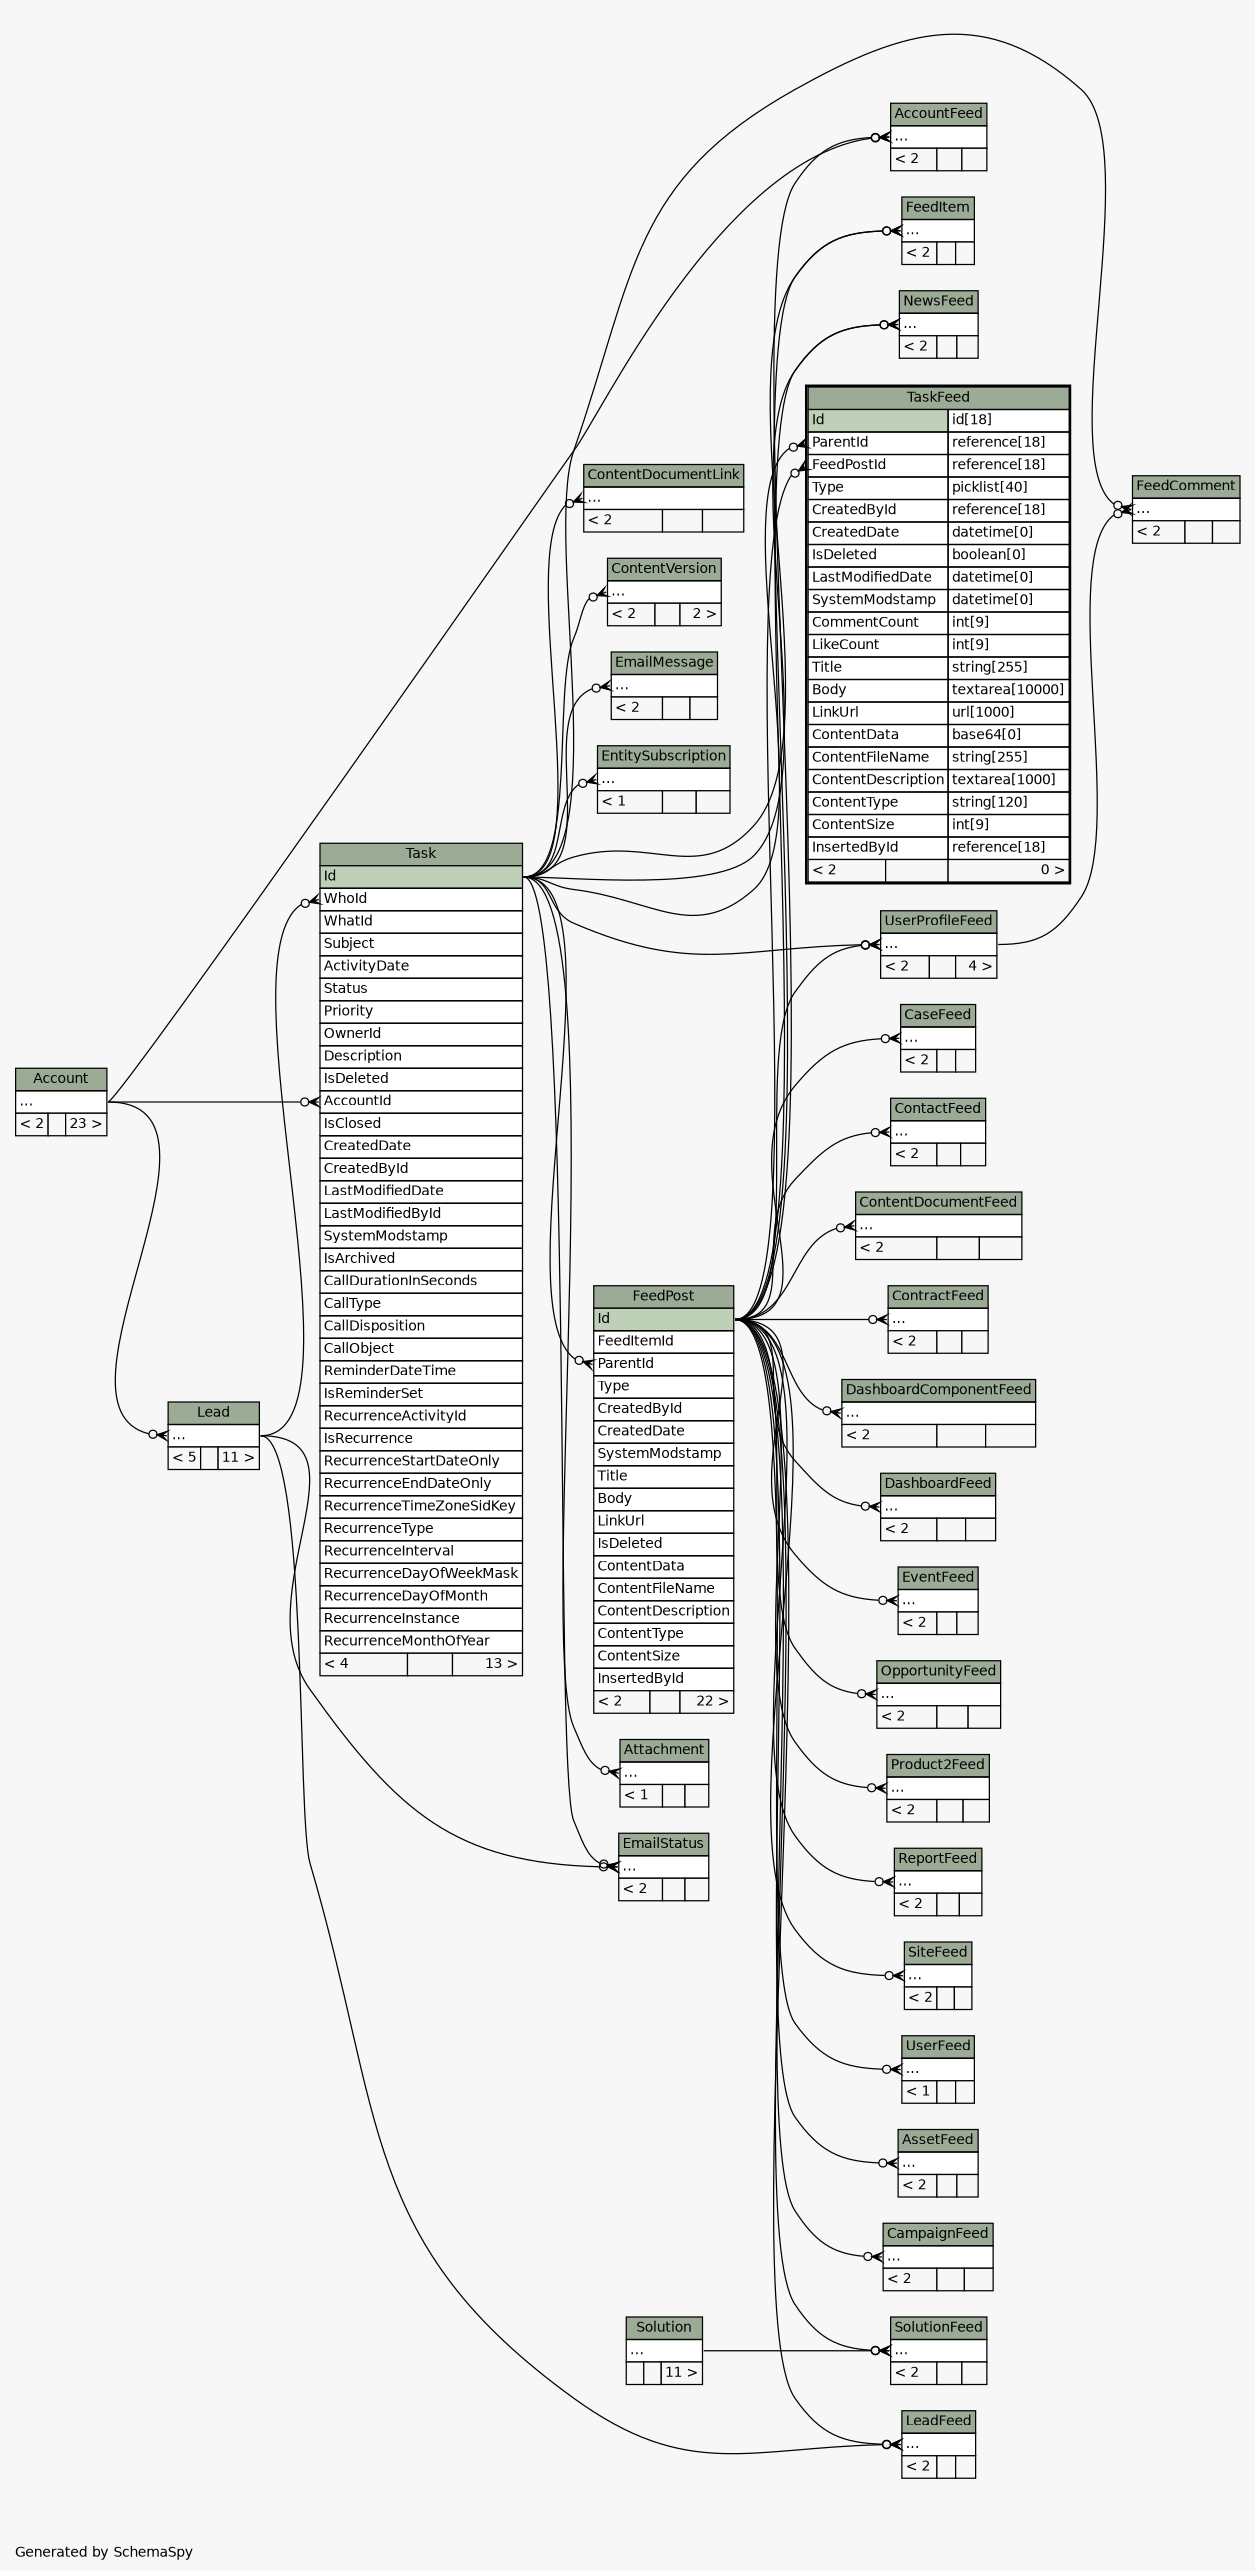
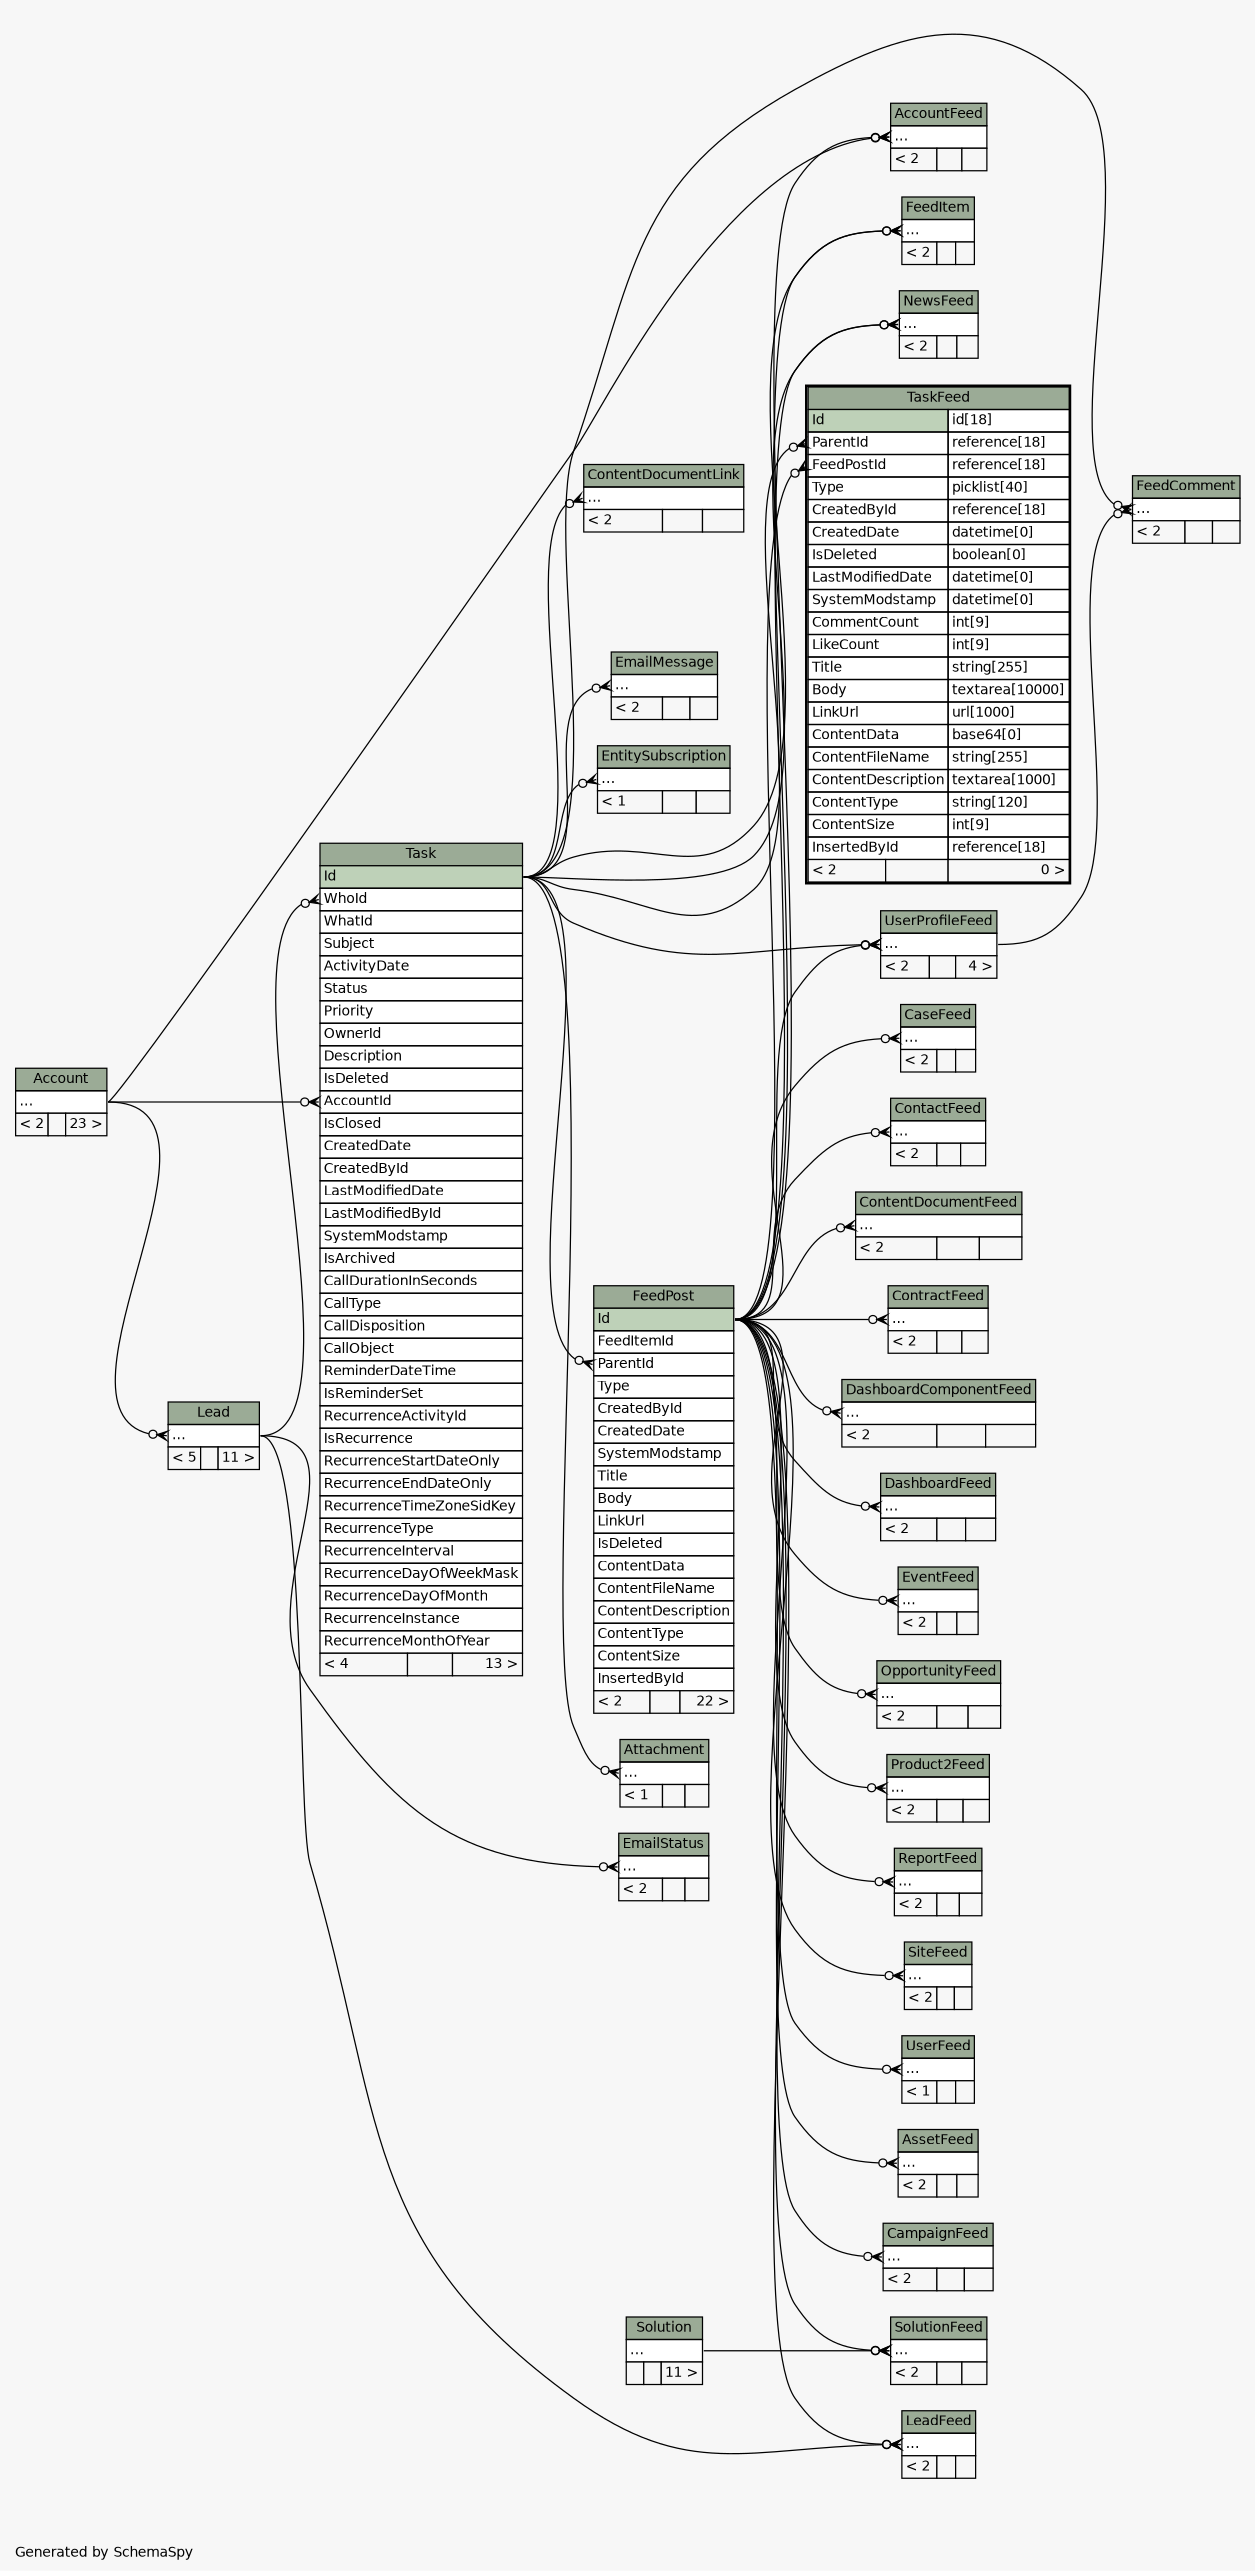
node "ContentVersion": removed
edge "Task" -> "EmailStatus": removed
